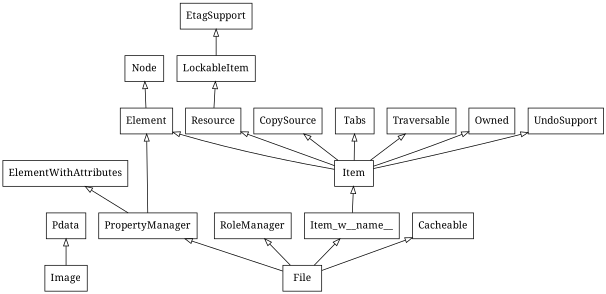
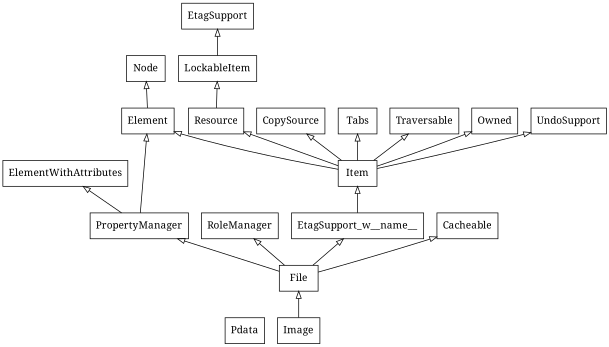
node "Item_w__name__": label "Item_w__name__" -> "EtagSupport_w__name__"
edge "Image" -> "Pdata": now "Image" -> "File"
